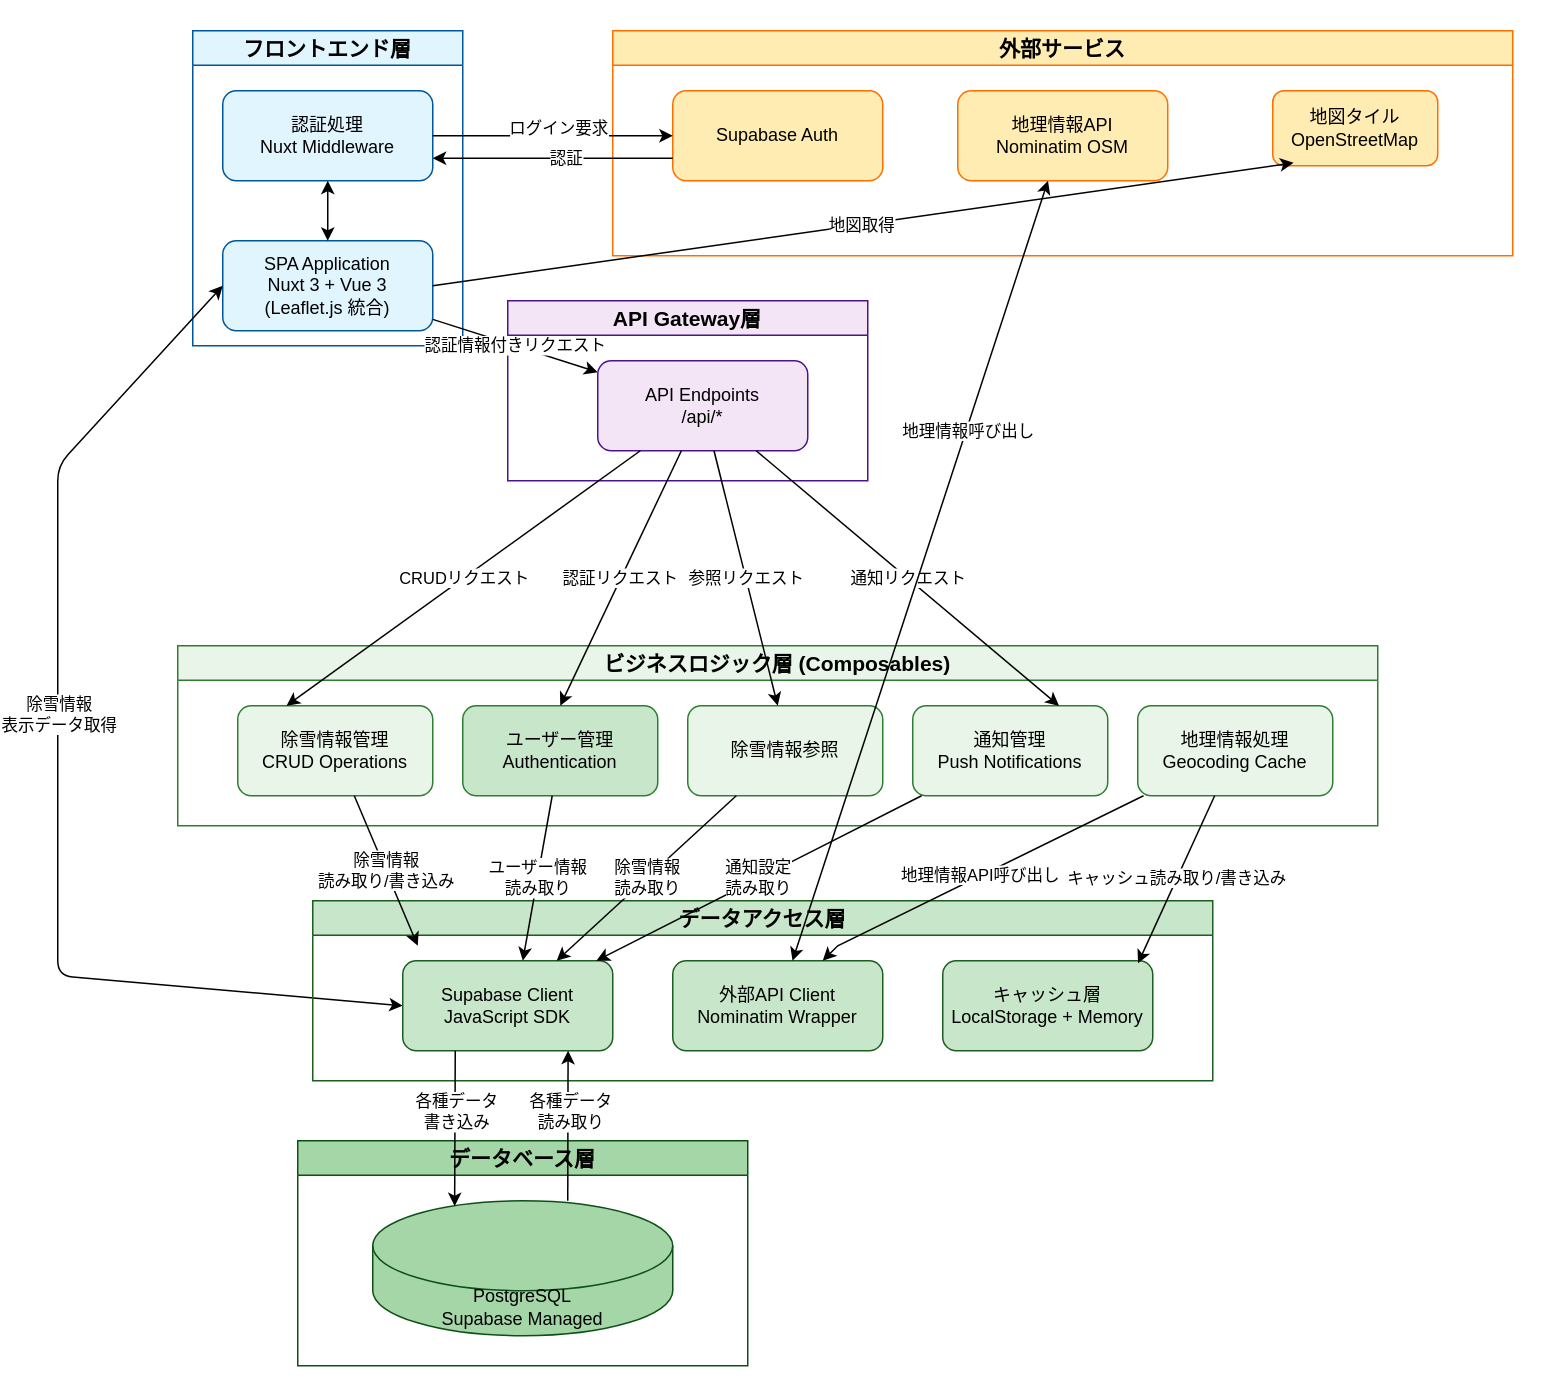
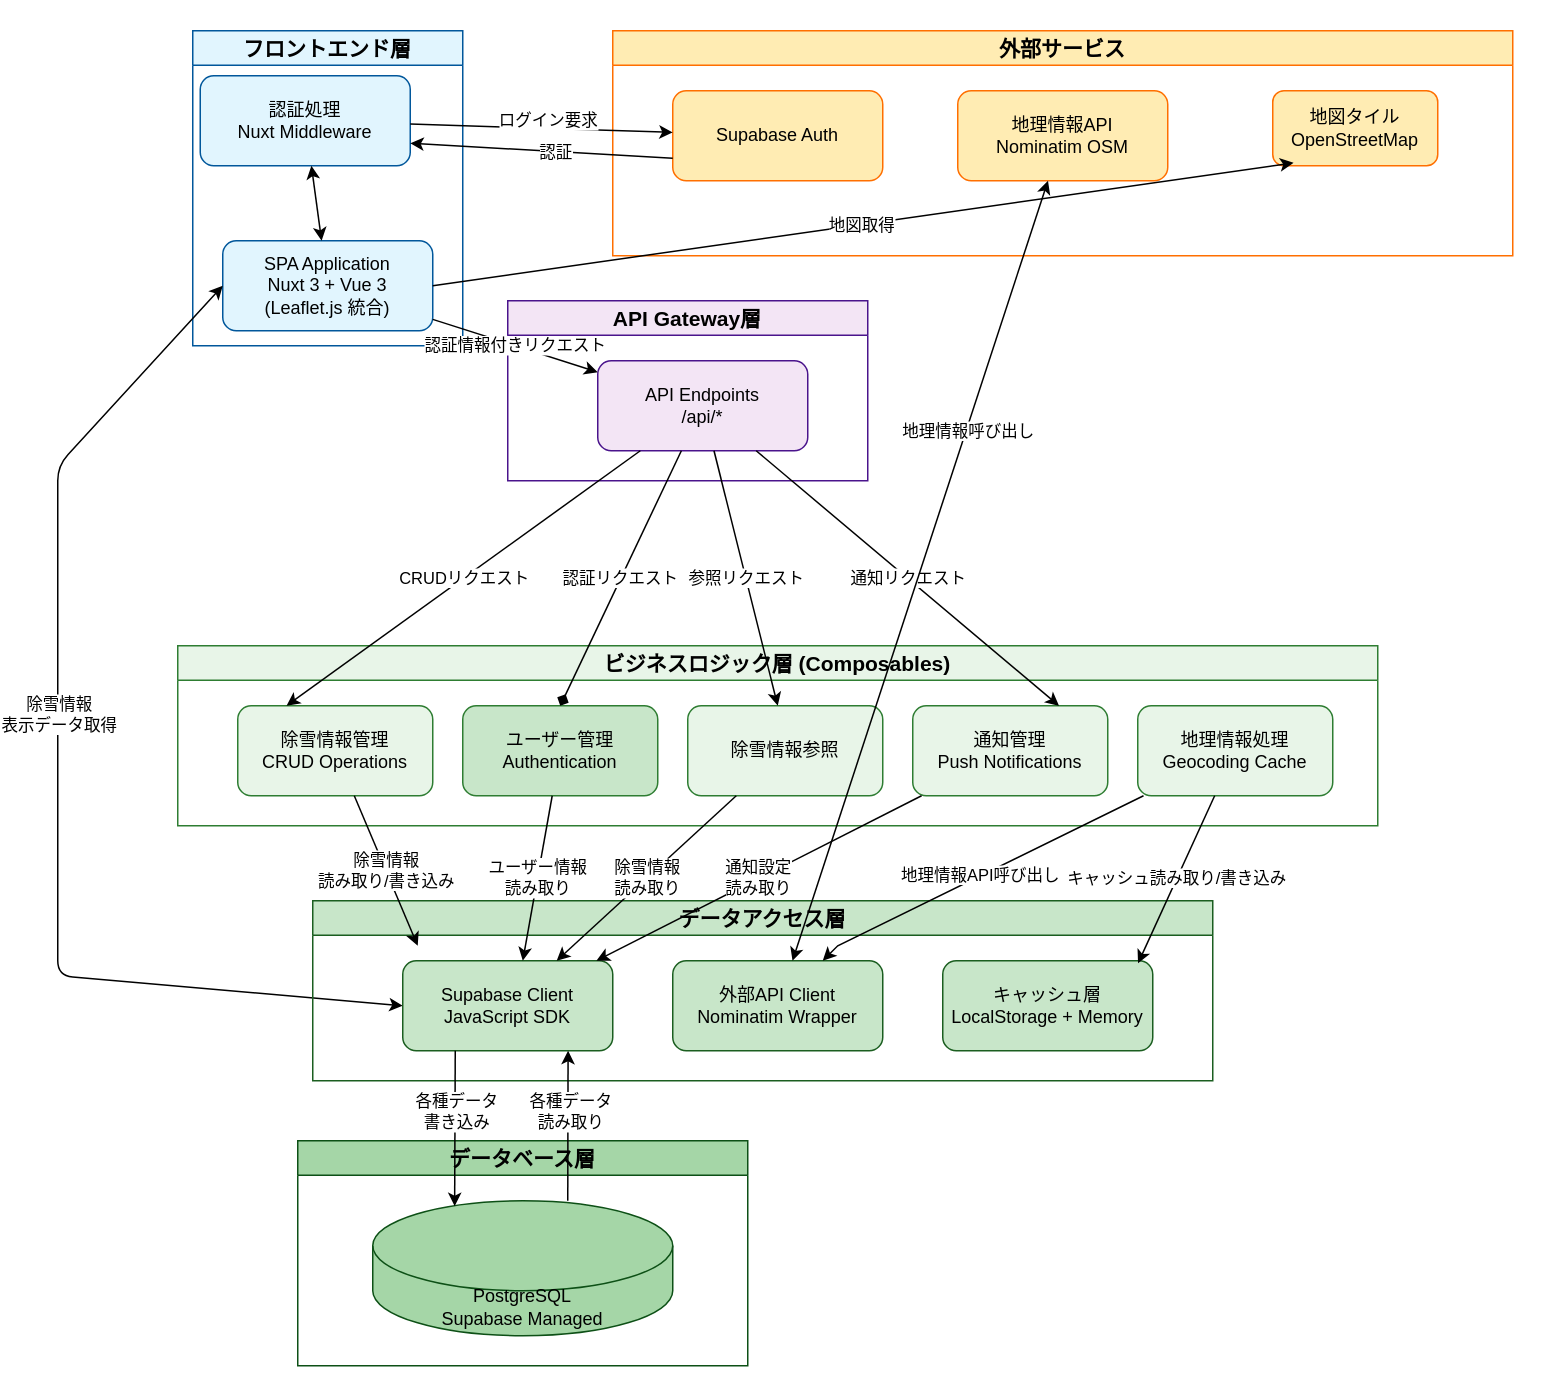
node "認証処理 Nuxt Middleware": moved (328, 136) -> (305, 121)
edge "API Endpoints /api/*" -> "ユーザー管理 Authentication": arrowhead classic -> diamond
